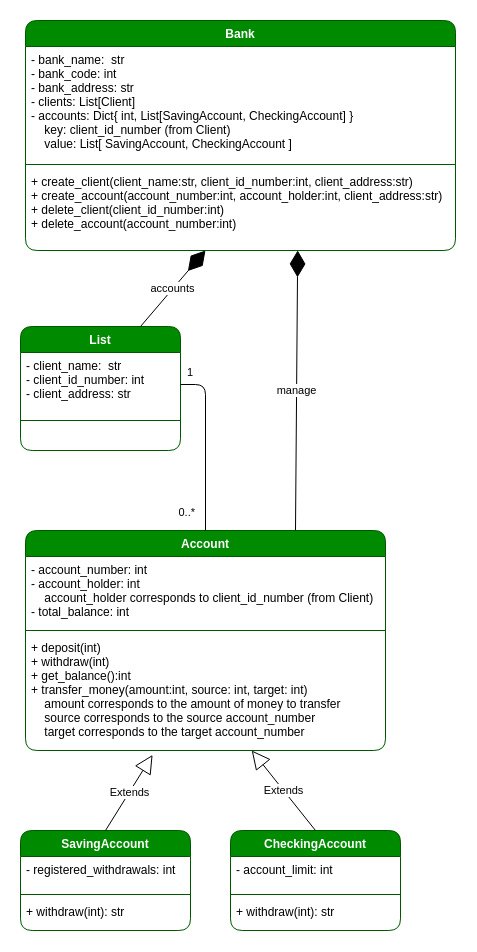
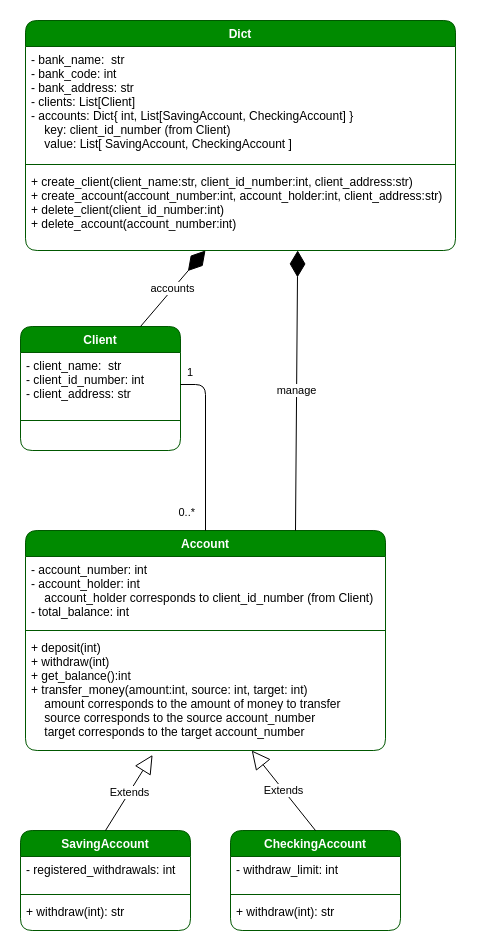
node "Bank": label "Bank" -> "Dict"
node "List": label "List" -> "Client"
node "- account_limit: int": label "- account_limit: int" -> "- withdraw_limit: int"
